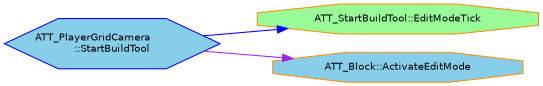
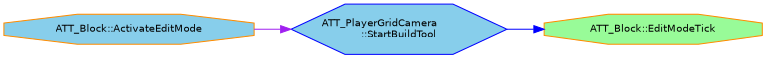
node "ATT_StartBuildTool::EditModeTick": label "ATT_StartBuildTool::EditModeTick" -> "ATT_Block::EditModeTick"
edge "ATT_PlayerGridCamera ::StartBuildTool" -> "ATT_Block::ActivateEditMode": reversed
